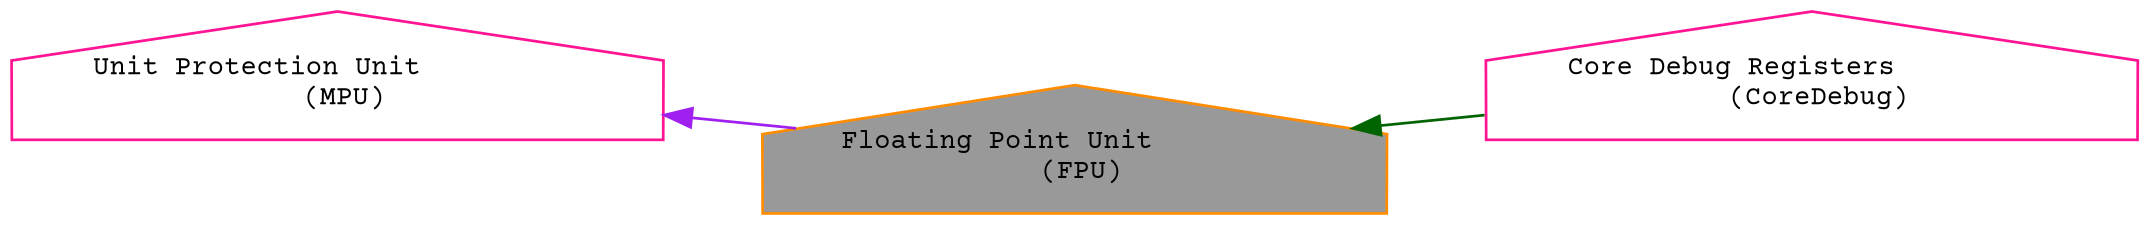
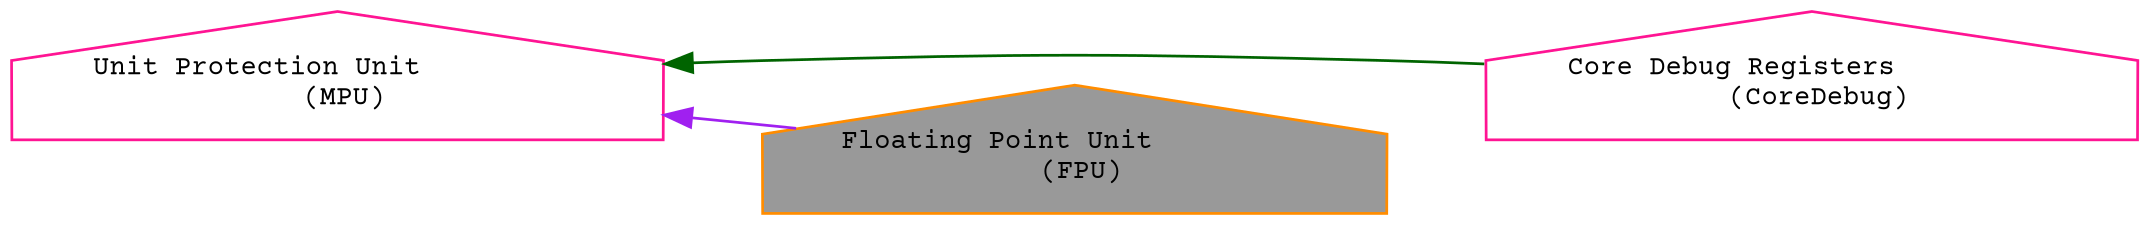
edge "Core Debug Registers (CoreDebug)" -> "Floating Point Unit (FPU)": now "Core Debug Registers (CoreDebug)" -> "Unit Protection Unit (MPU)"
